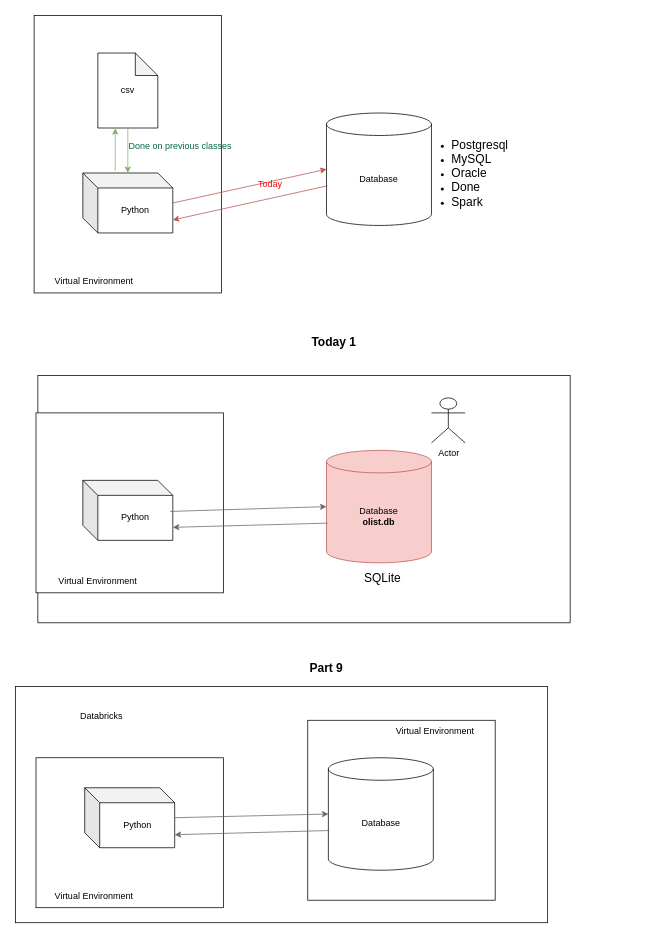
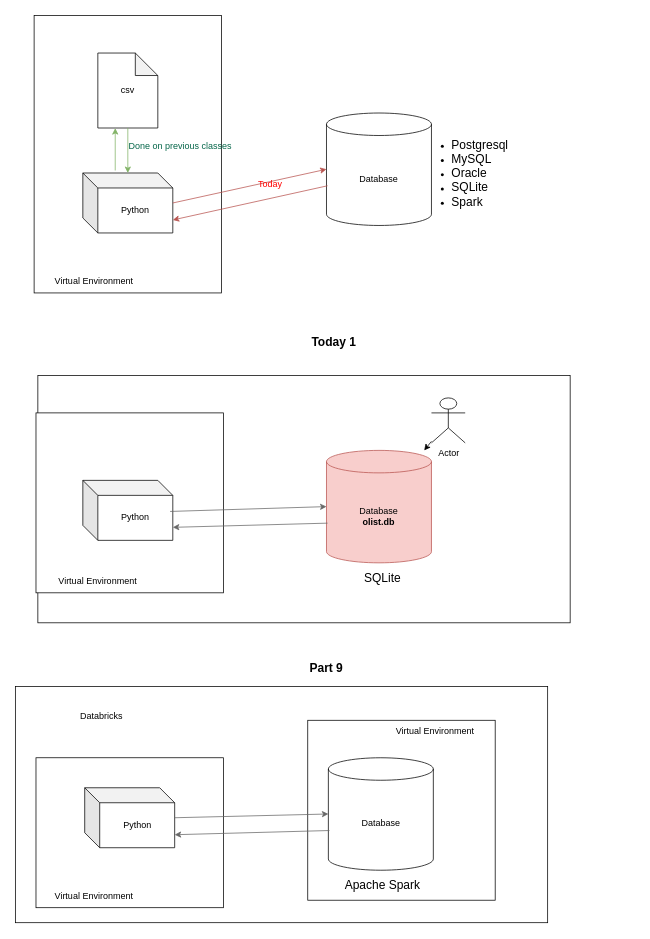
node "Postgresql MySQL Oracle Done Spark": label "Postgresql MySQL Oracle Done Spark" -> "Postgresql MySQL Oracle SQLite Spark"
edge "Actor" -> "Database olist.db": added
node "Apache Spark": added
